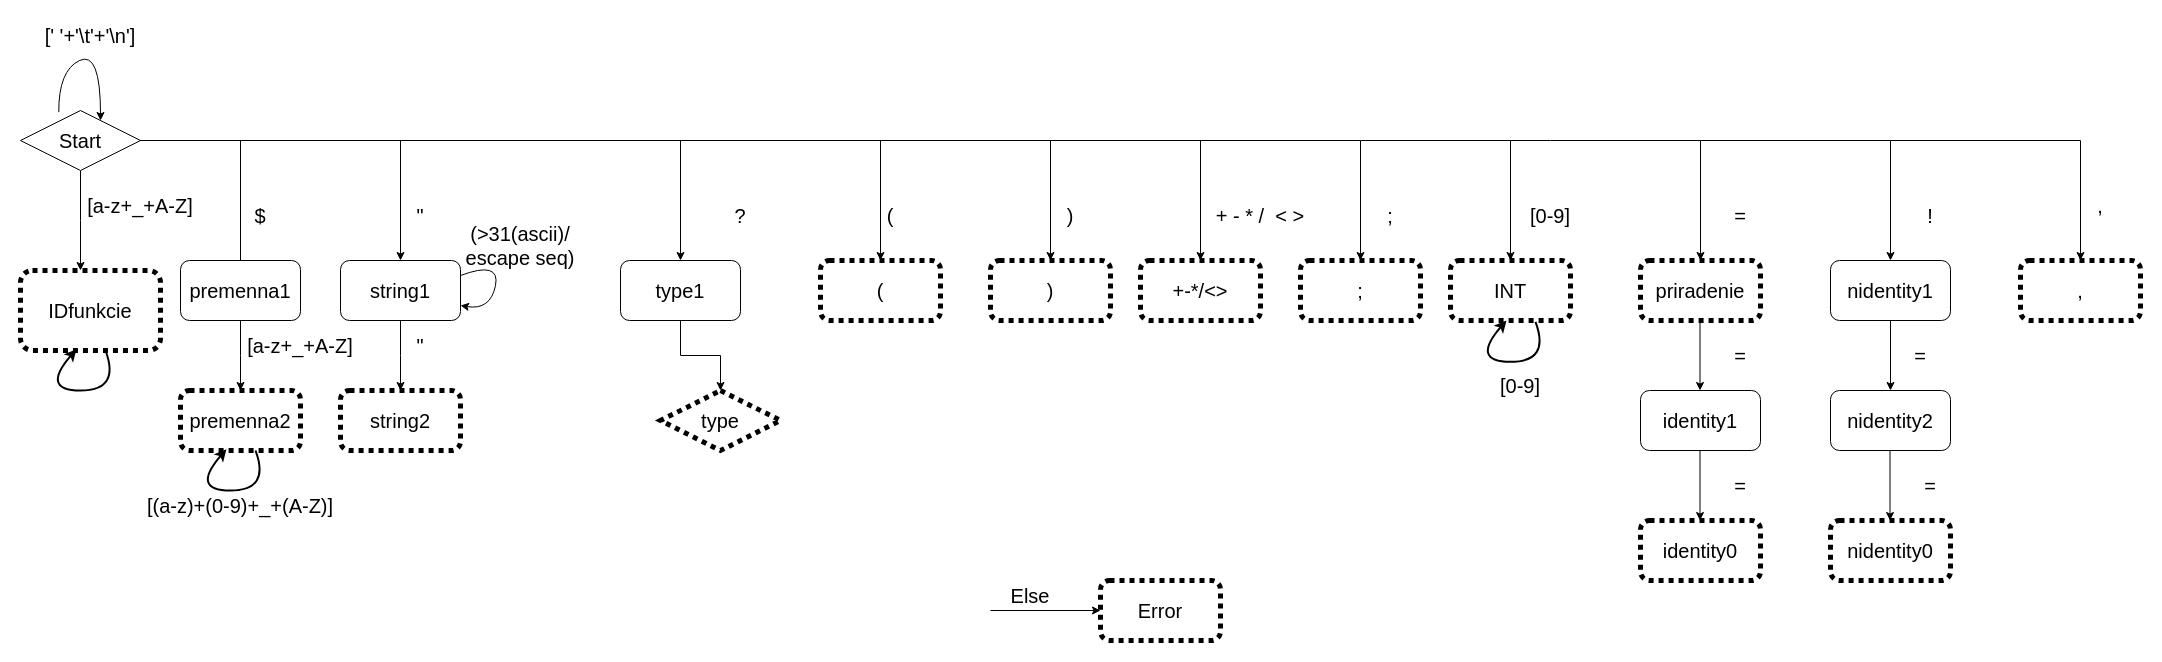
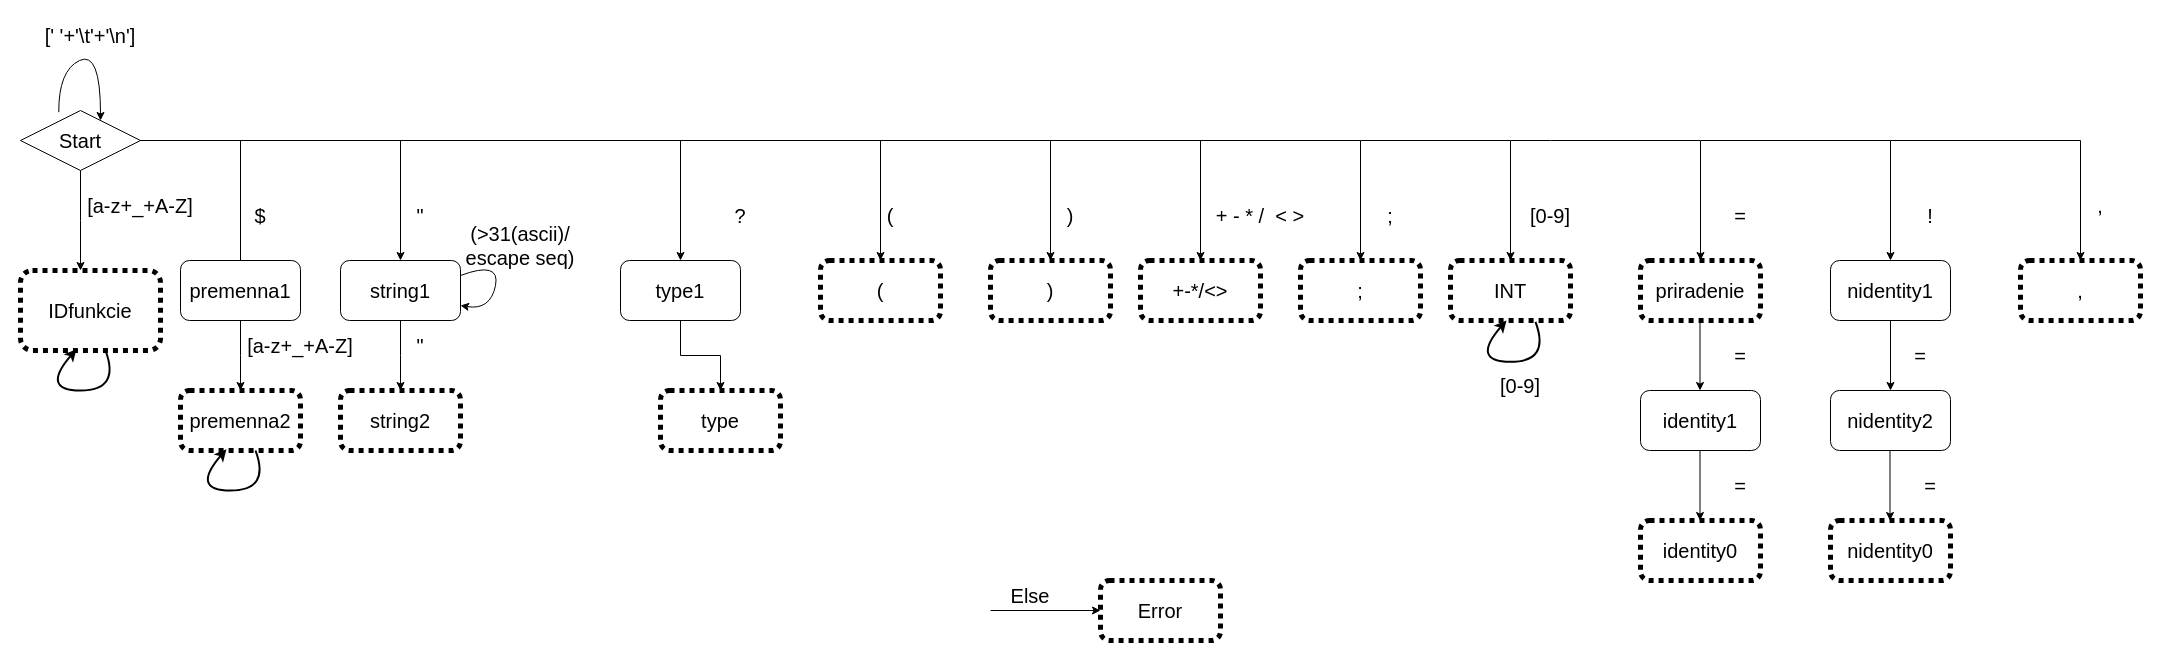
node "type": shape diamond -> rounded rectangle
node "[(a-z)+(0-9)+_+(A-Z)]": removed
